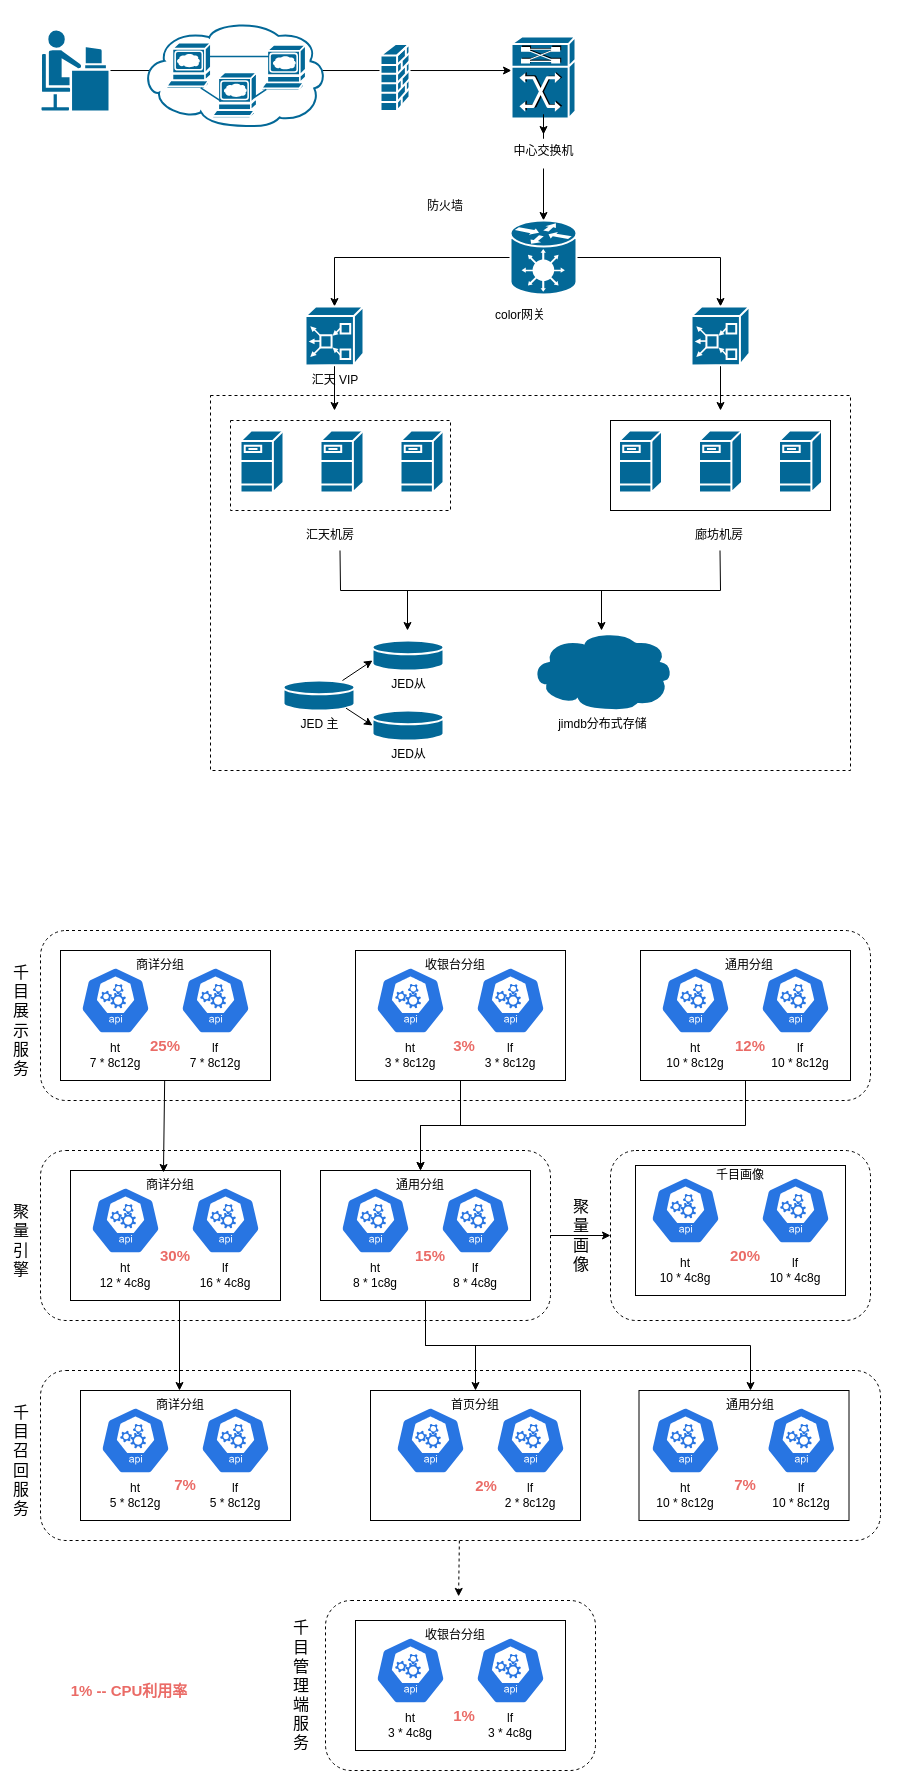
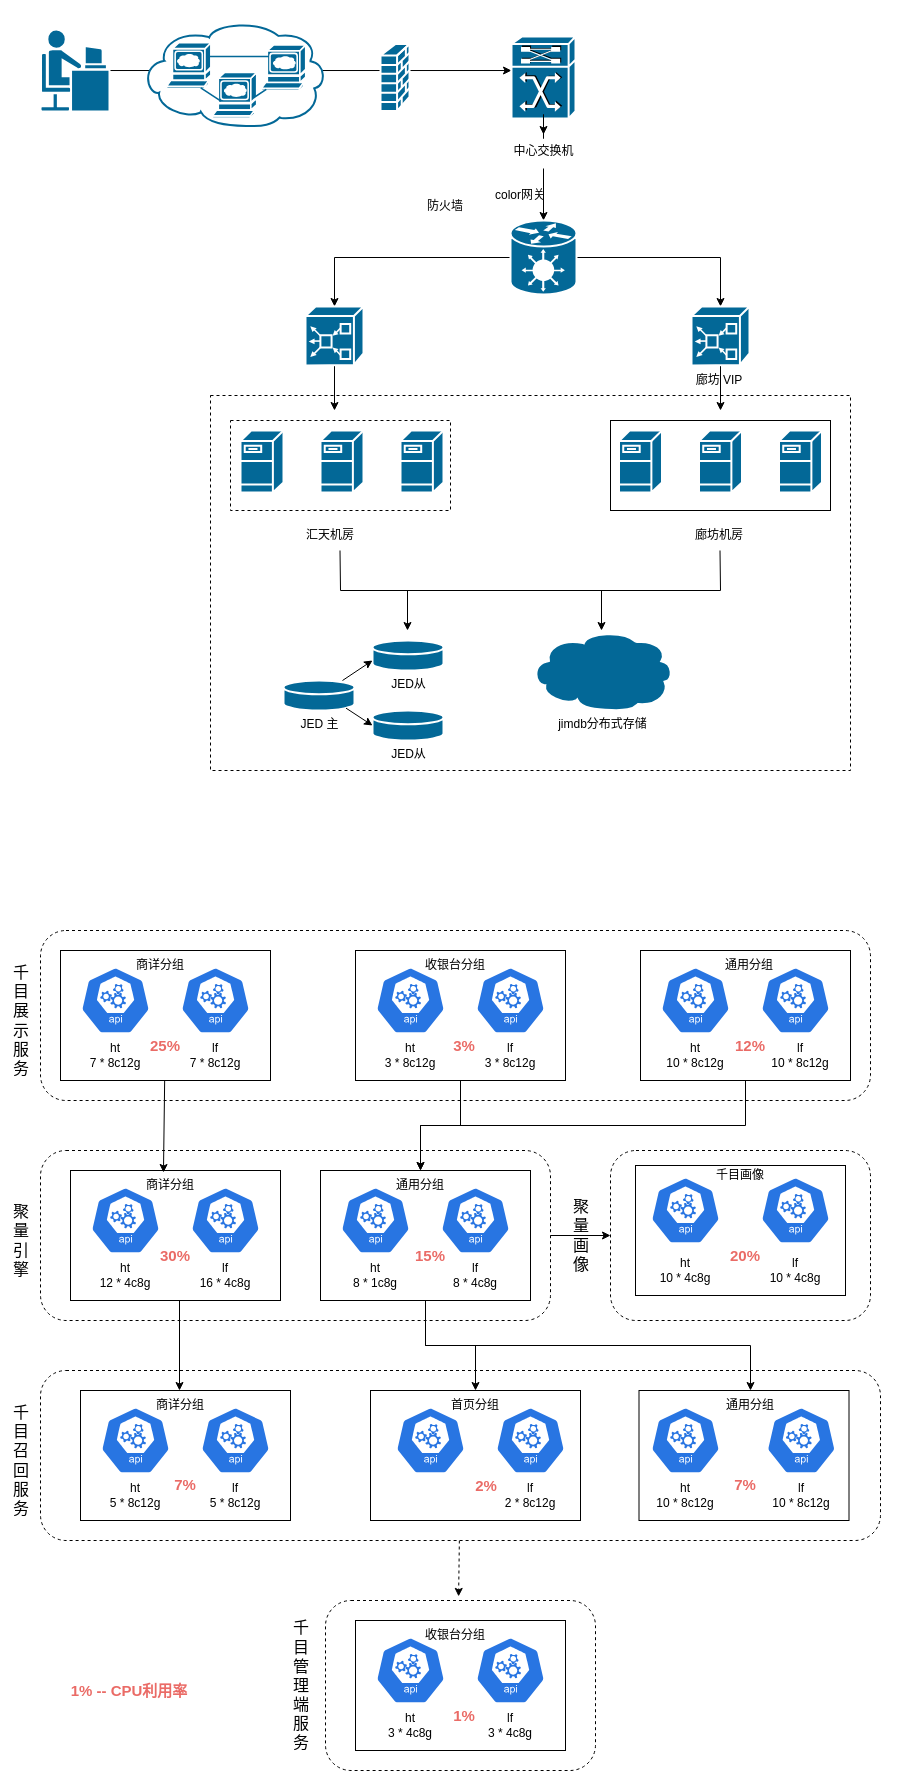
node "color网关": moved (521, 316) -> (521, 196)
node "汇天 VIP": removed
node "廊坊 VIP": added
